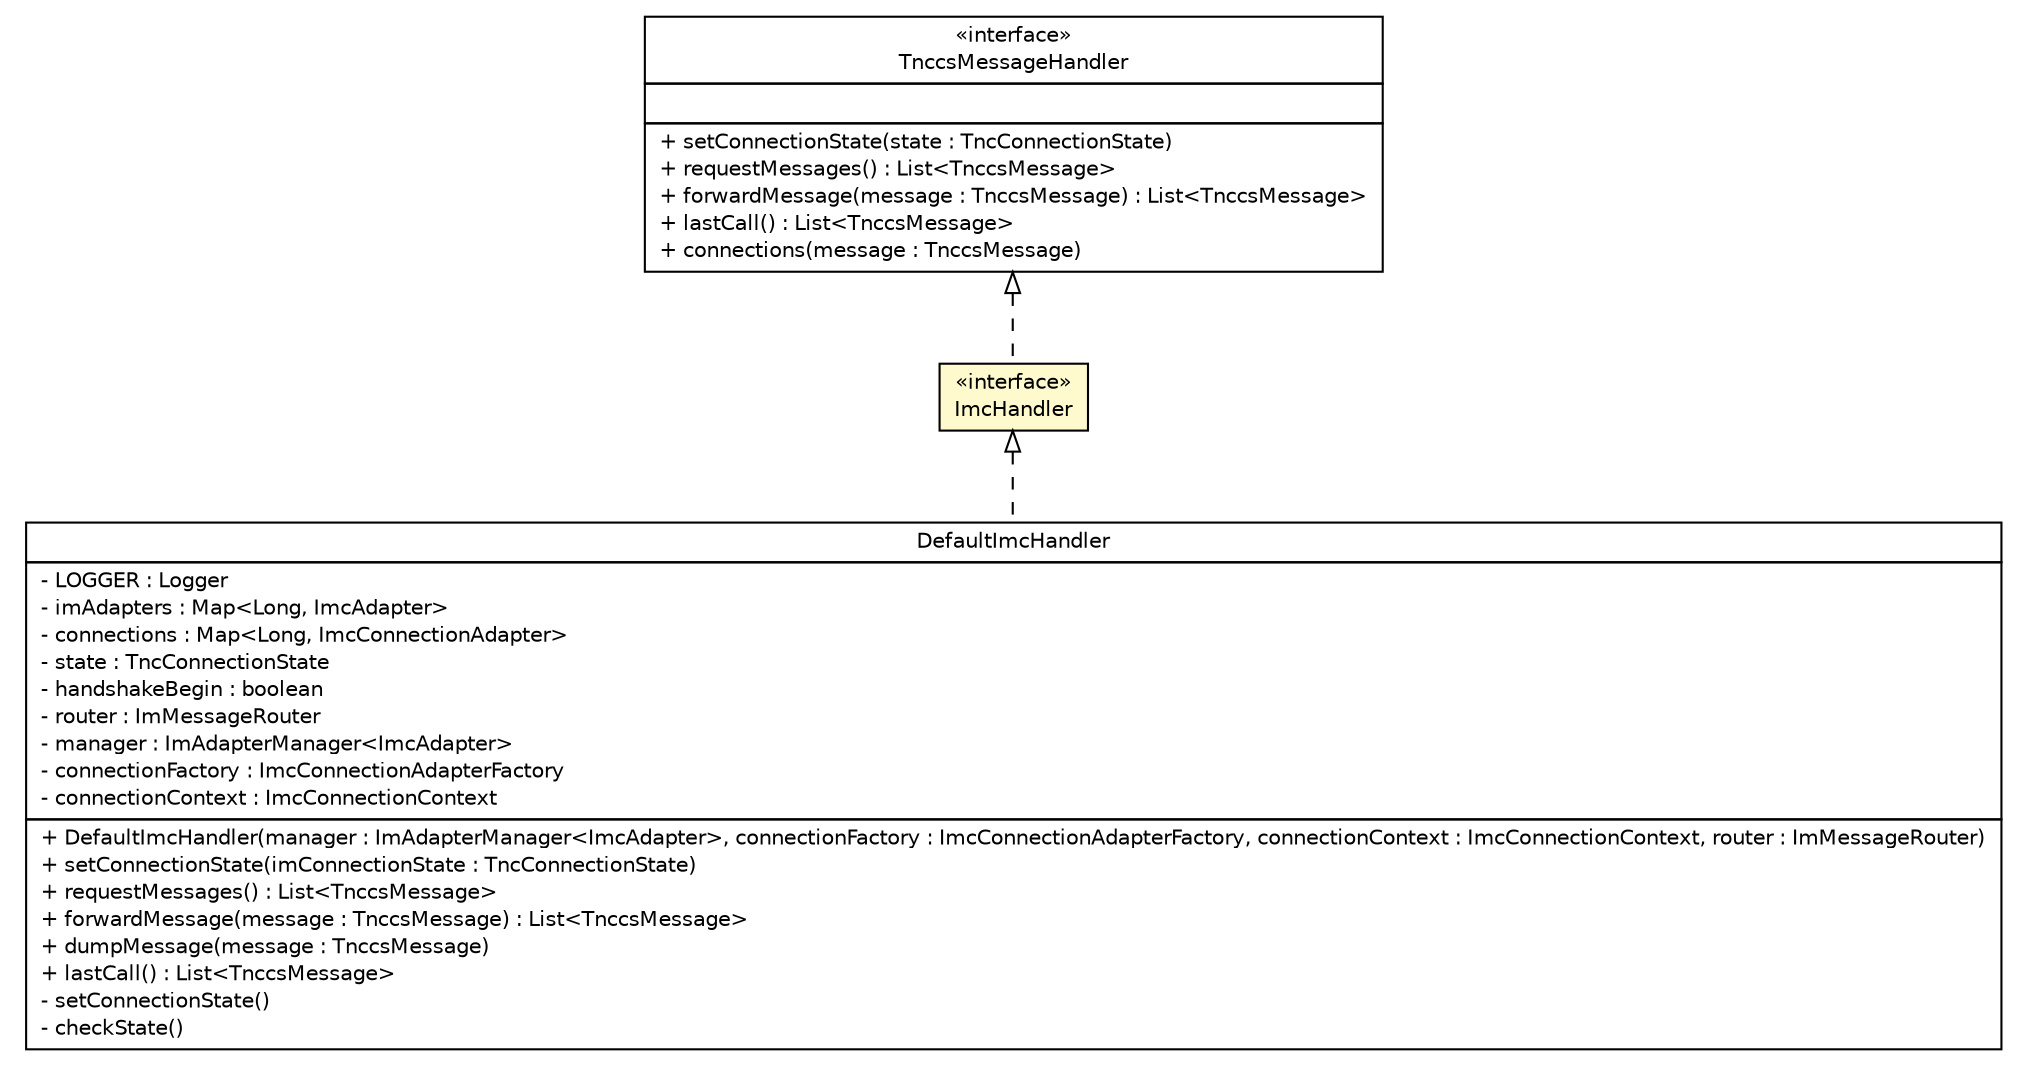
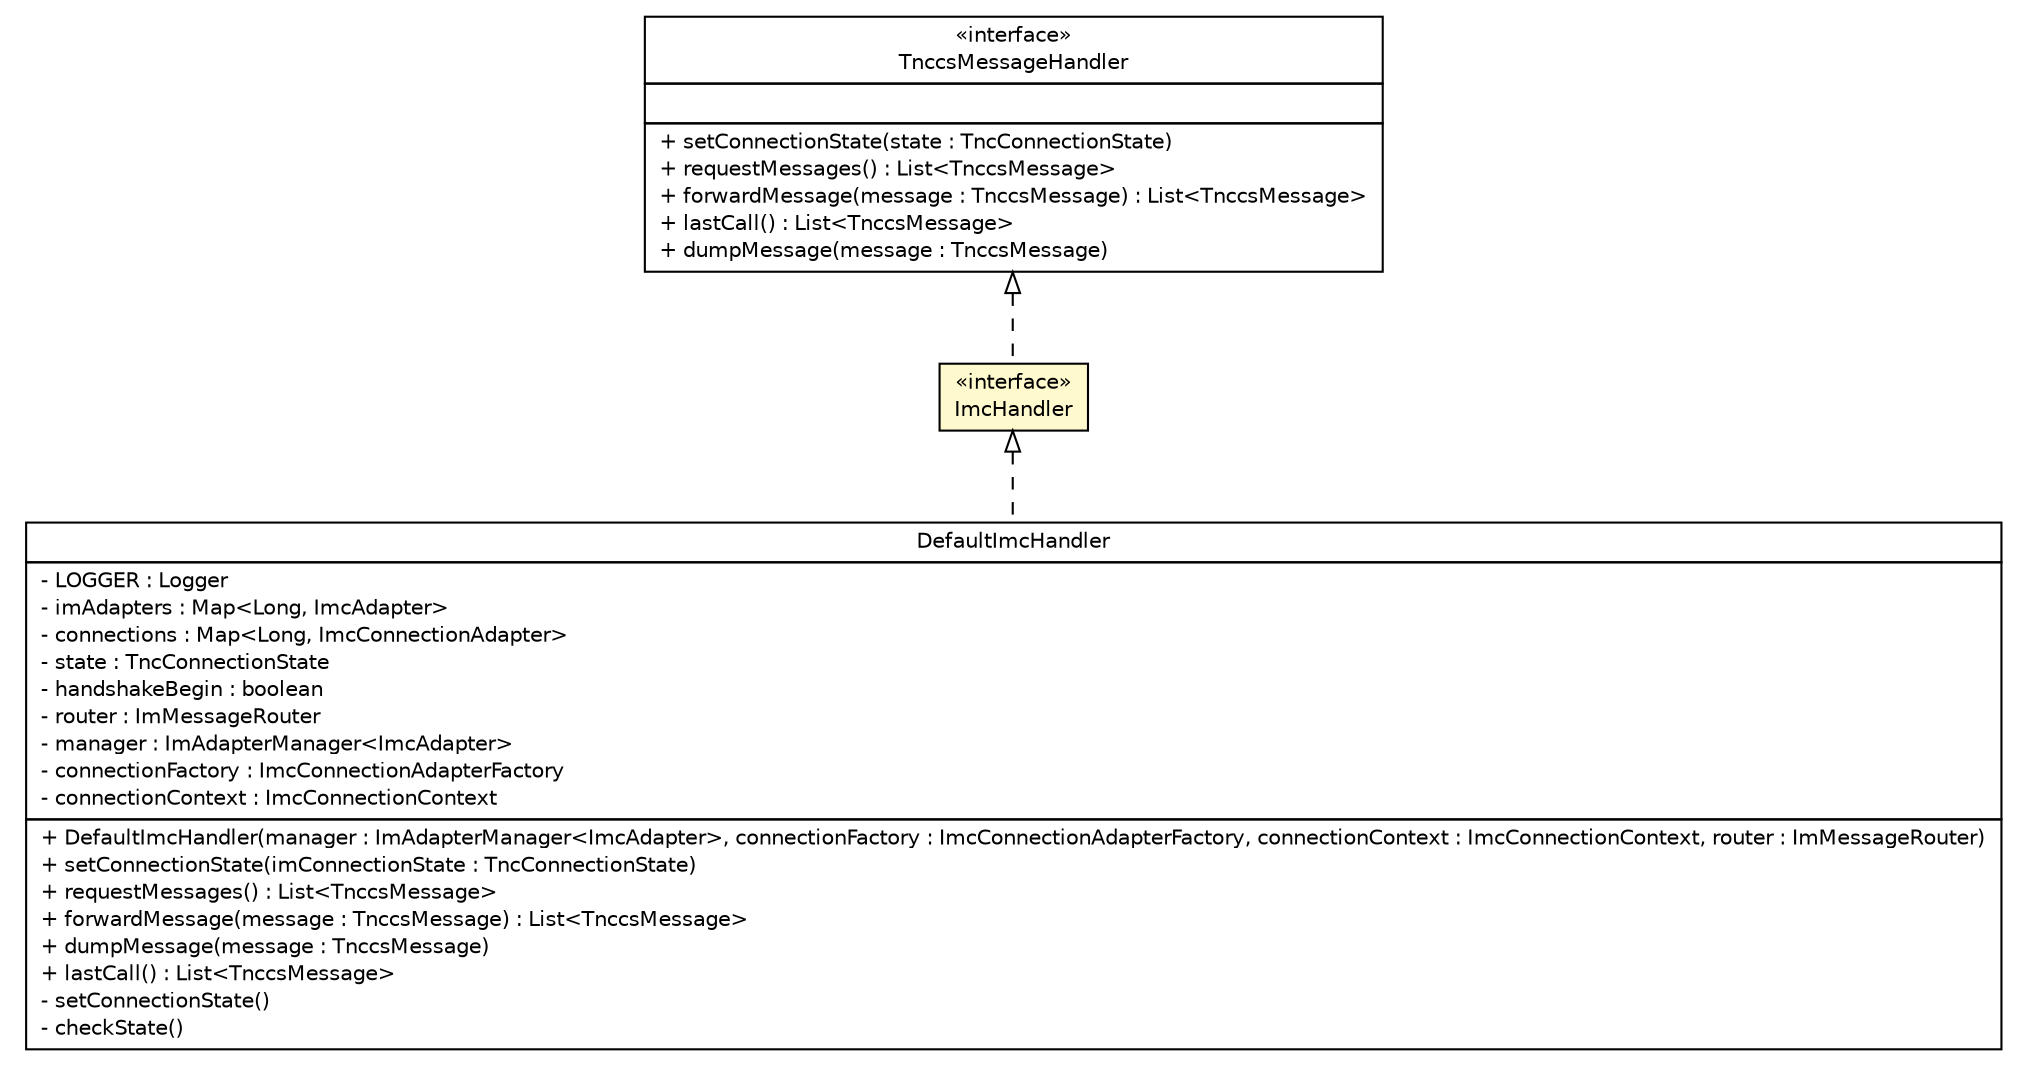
node "TnccsMessageHandler": text "+ connections(message : TnccsMessage)" -> "+ dumpMessage(message : TnccsMessage)"
